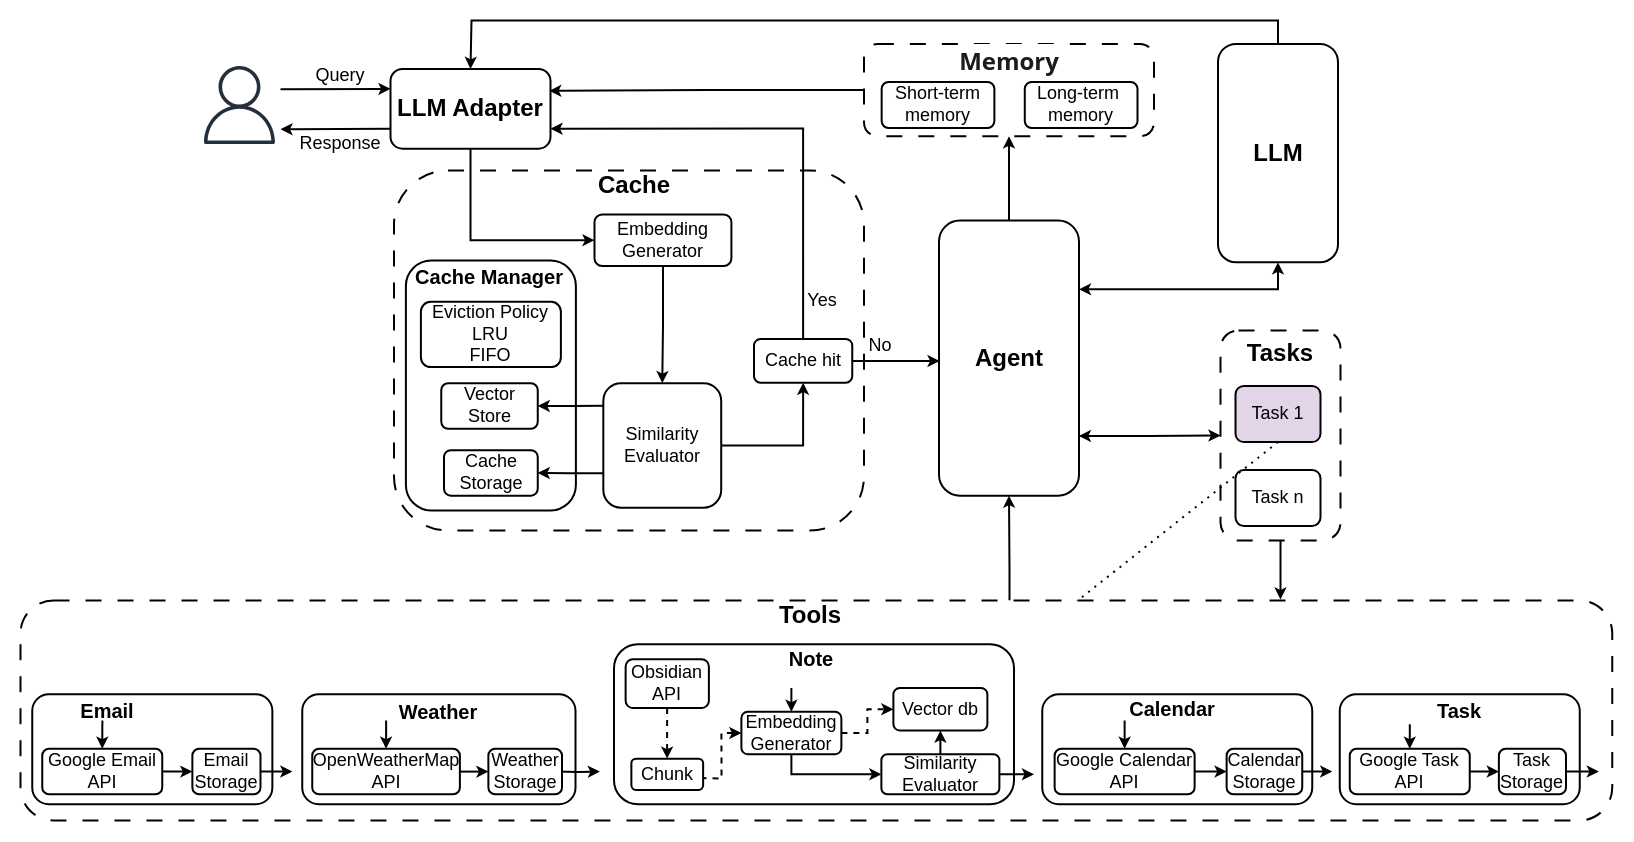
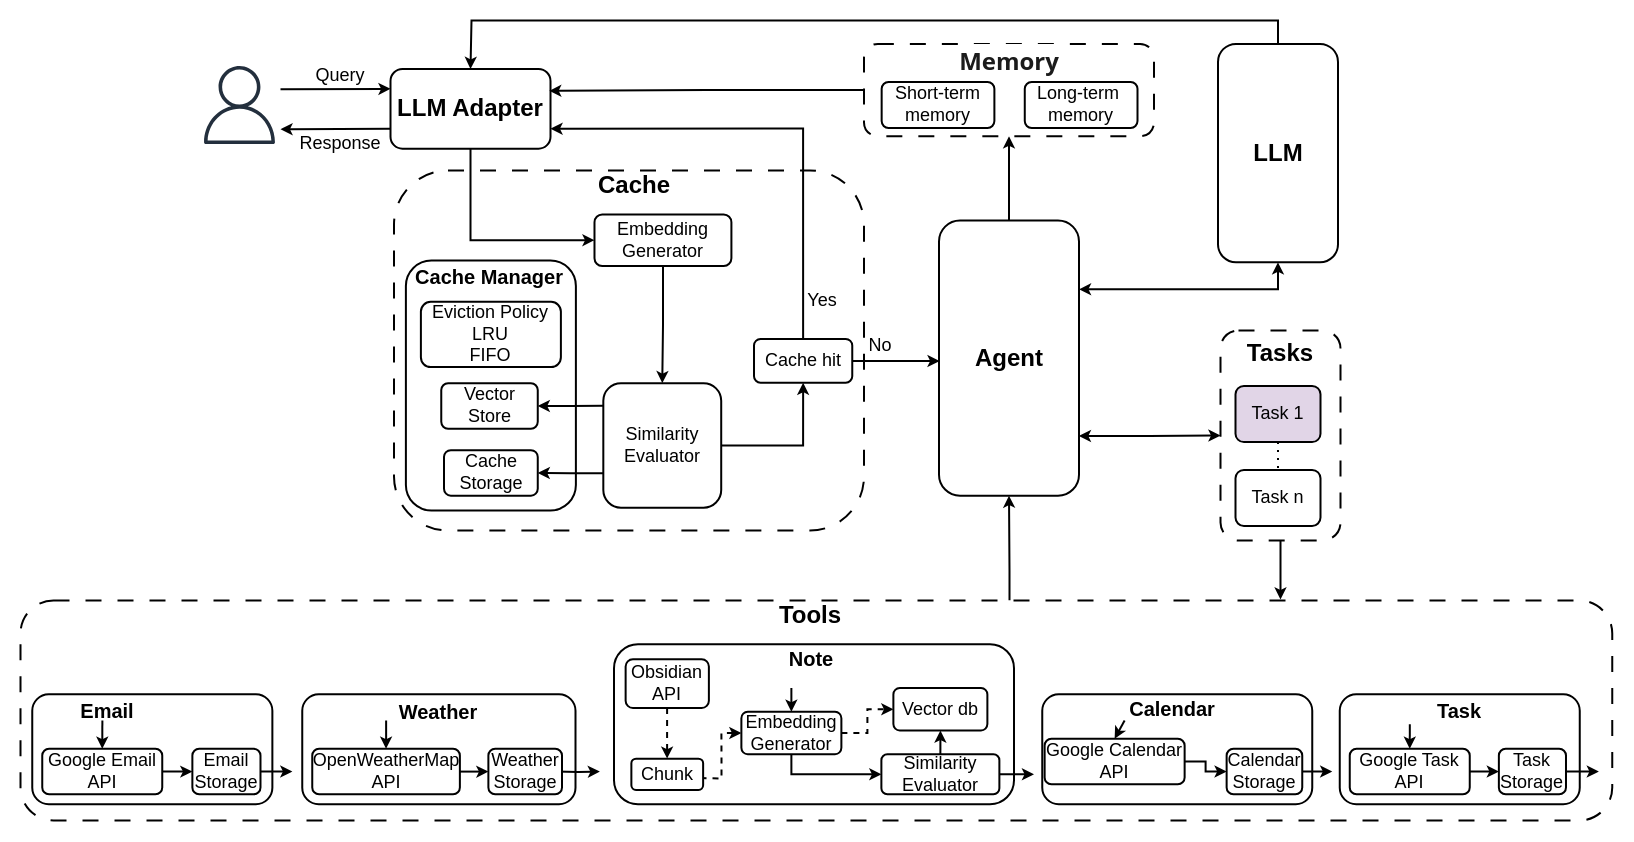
edge "Task 1" -- "Vector db": now "Task 1" -- "Task n"
node "Google Calendar API": moved (1125, 772) -> (1115, 762)
